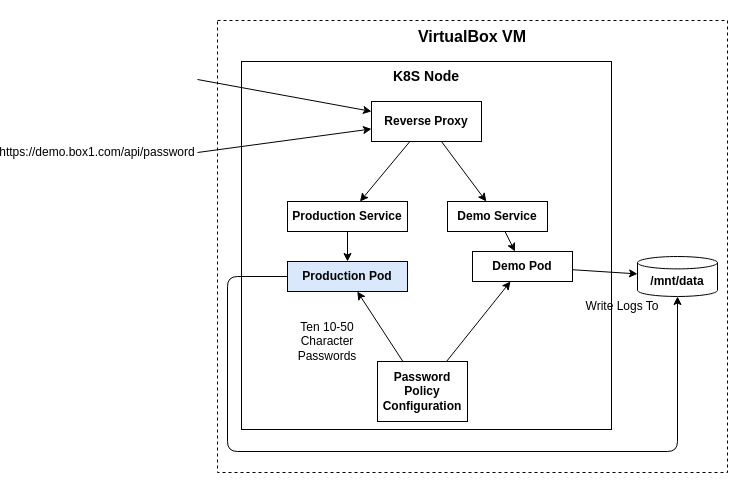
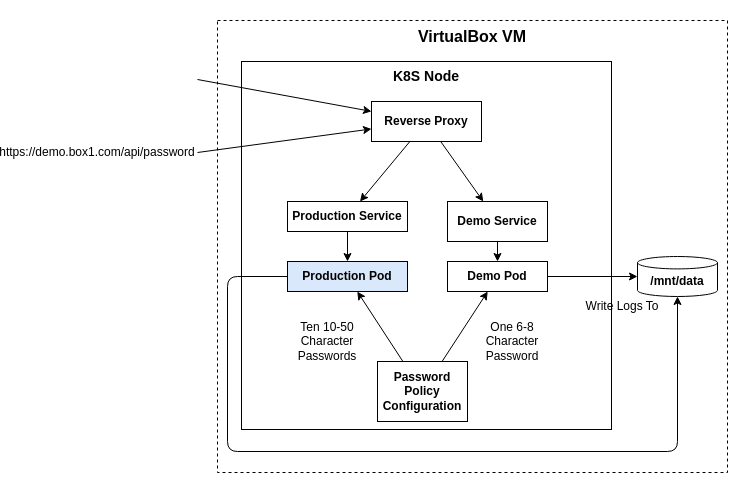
node "Demo Service": size 100x30 -> 100x40
node "Demo Pod": moved (523, 267) -> (498, 277)
node "One 6-8 Character Password": added
